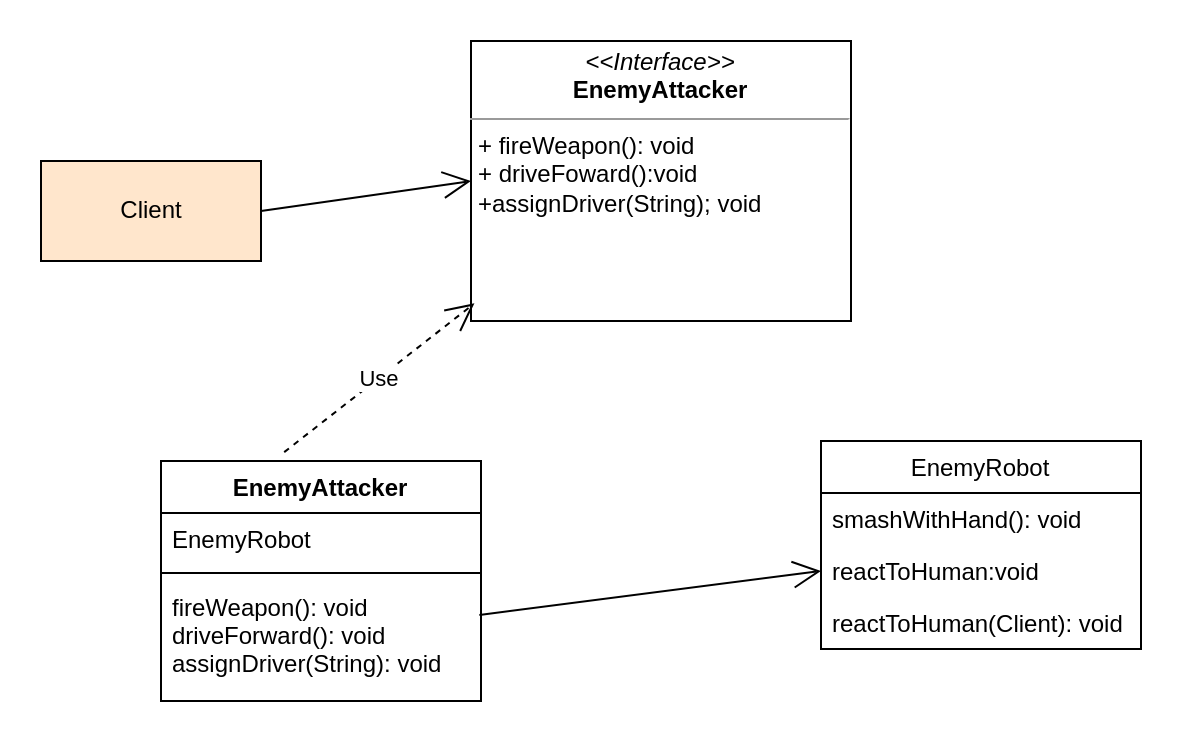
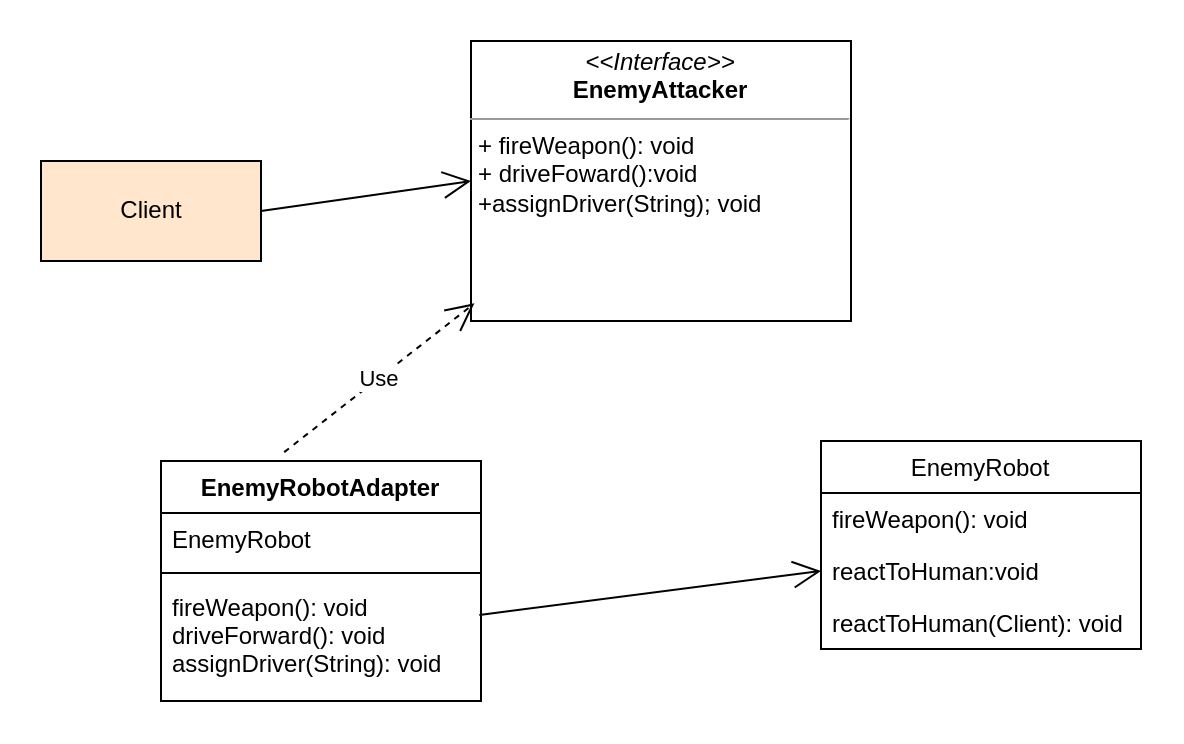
node "EnemyAttacker": label "EnemyAttacker" -> "EnemyRobotAdapter"
node "smashWithHand(): void": label "smashWithHand(): void" -> "fireWeapon(): void"
